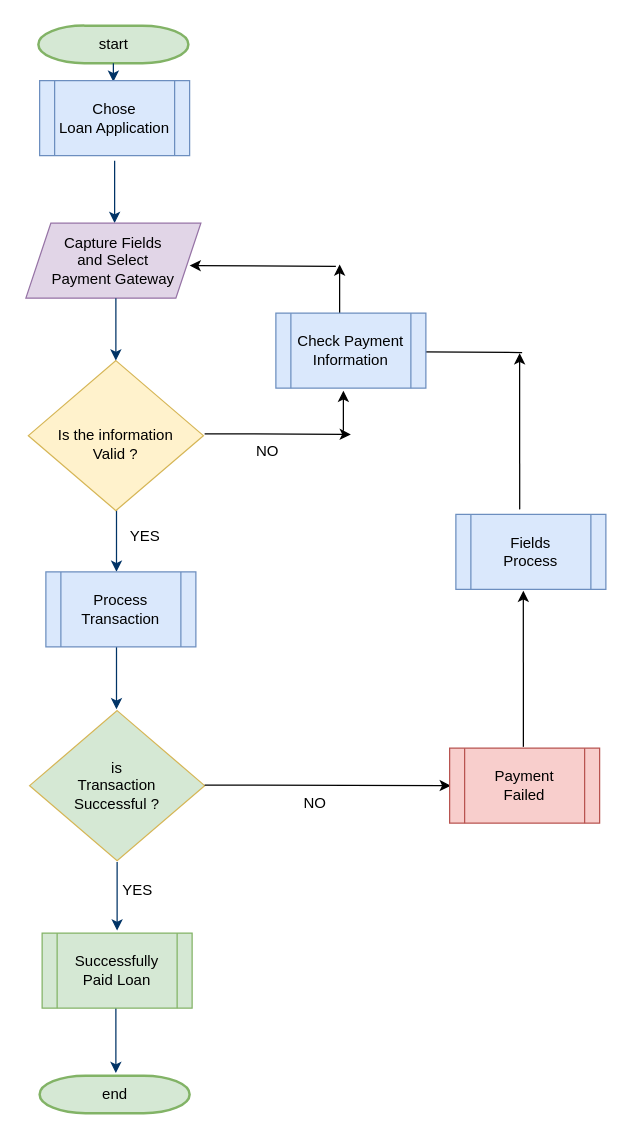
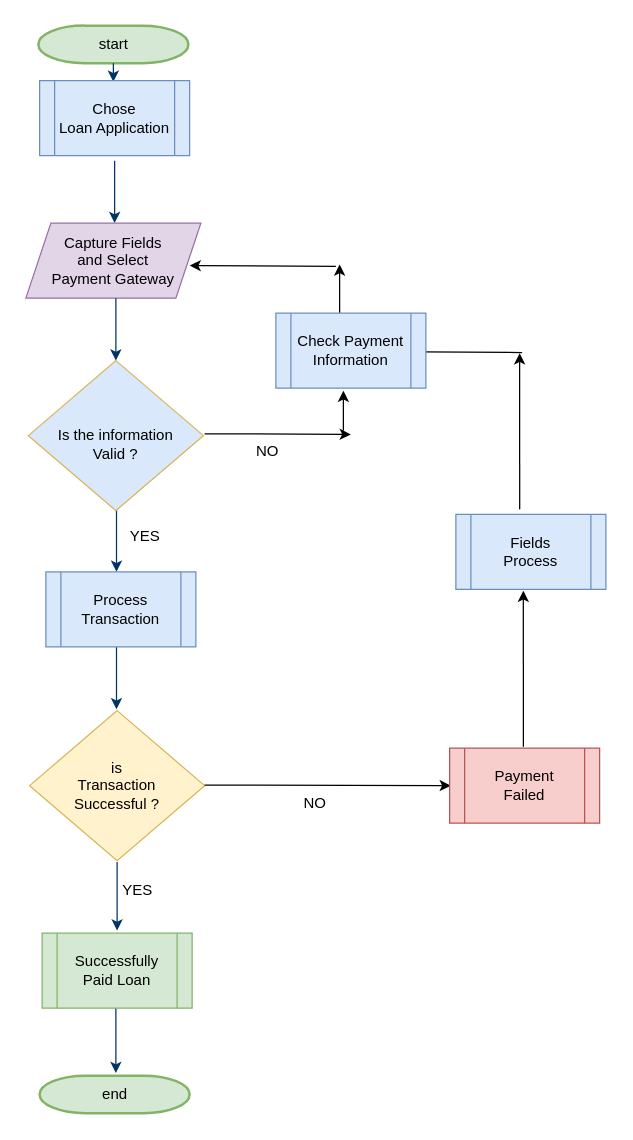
node "Is the information Valid ?": fillcolor #fff2cc -> #dae8fc
node "is Transaction Successful ?": fillcolor #d5e8d4 -> #fff2cc
